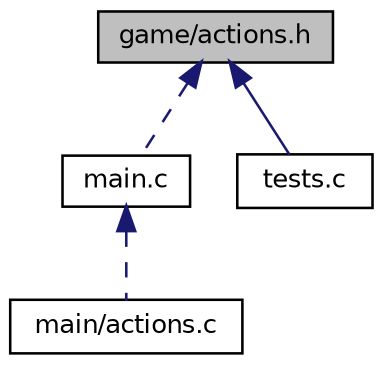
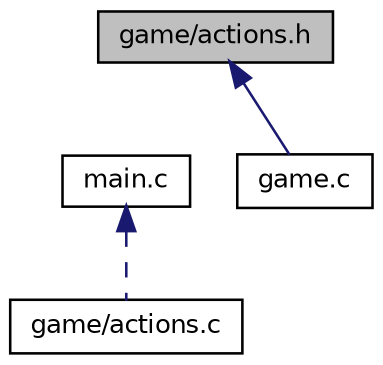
edge "main.c" -> "game/actions.h": removed
node "tests.c": label "tests.c" -> "game.c"
node "main/actions.c": label "main/actions.c" -> "game/actions.c"
